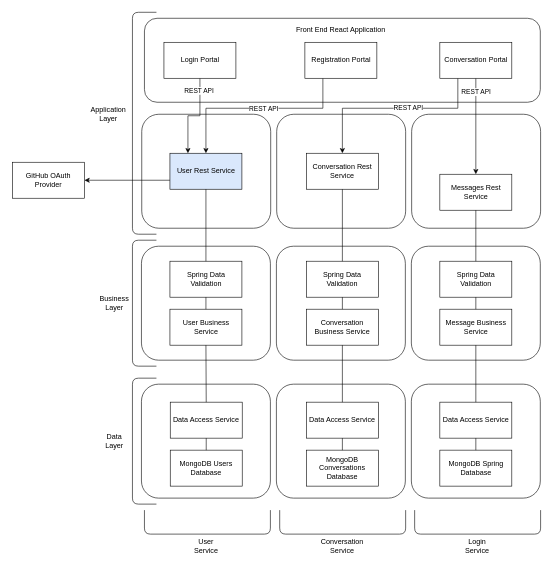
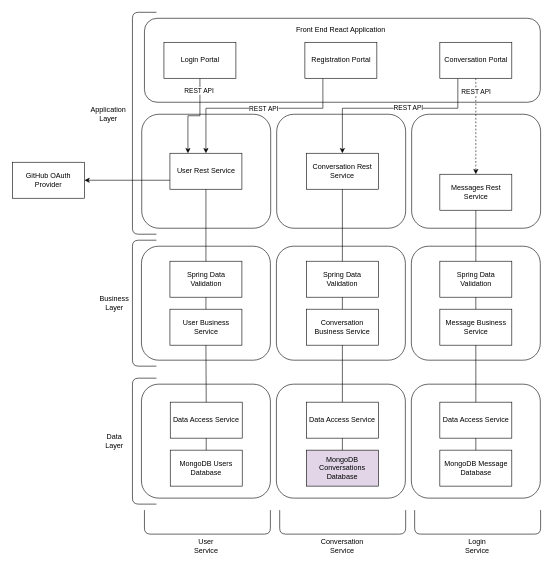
edge "Conversation Portal" -> "Messages Rest Service": style solid -> dashed
node "User Rest Service": fillcolor #dae8fc -> #ffffff
node "MongoDB Conversations Database": fillcolor #ffffff -> #e1d5e7
node "MongoDB Spring Database": label "MongoDB Spring Database" -> "MongoDB Message Database"
